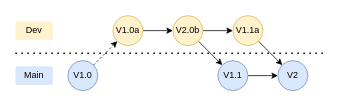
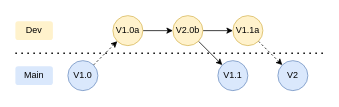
edge "V1.1a" -> "V2": style solid -> dashed
edge "V1.1" -> "V2": removed
